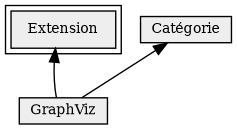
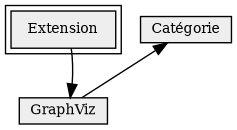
edge "GraphViz" -> "Extension": reversed
